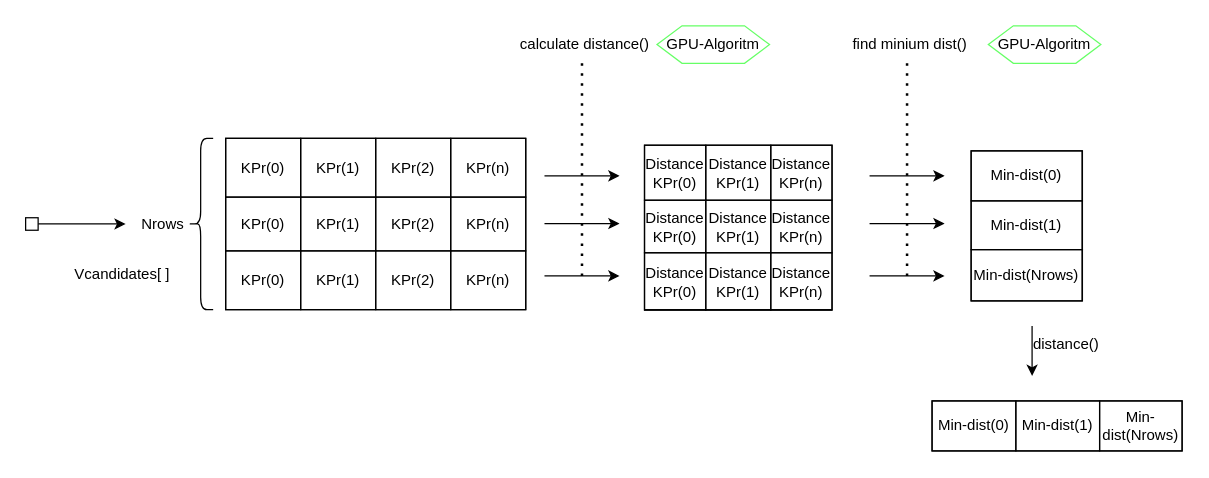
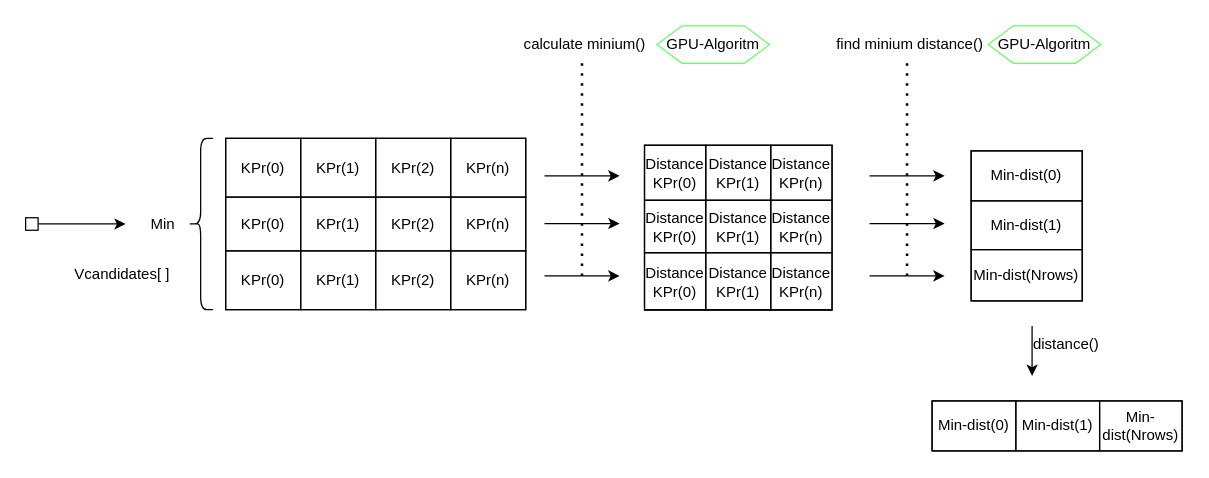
node "calculate distance()": label "calculate distance()" -> "calculate minium()"
node "find minium dist()": label "find minium dist()" -> "find minium distance()"
node "Nrows": label "Nrows" -> "Min"
